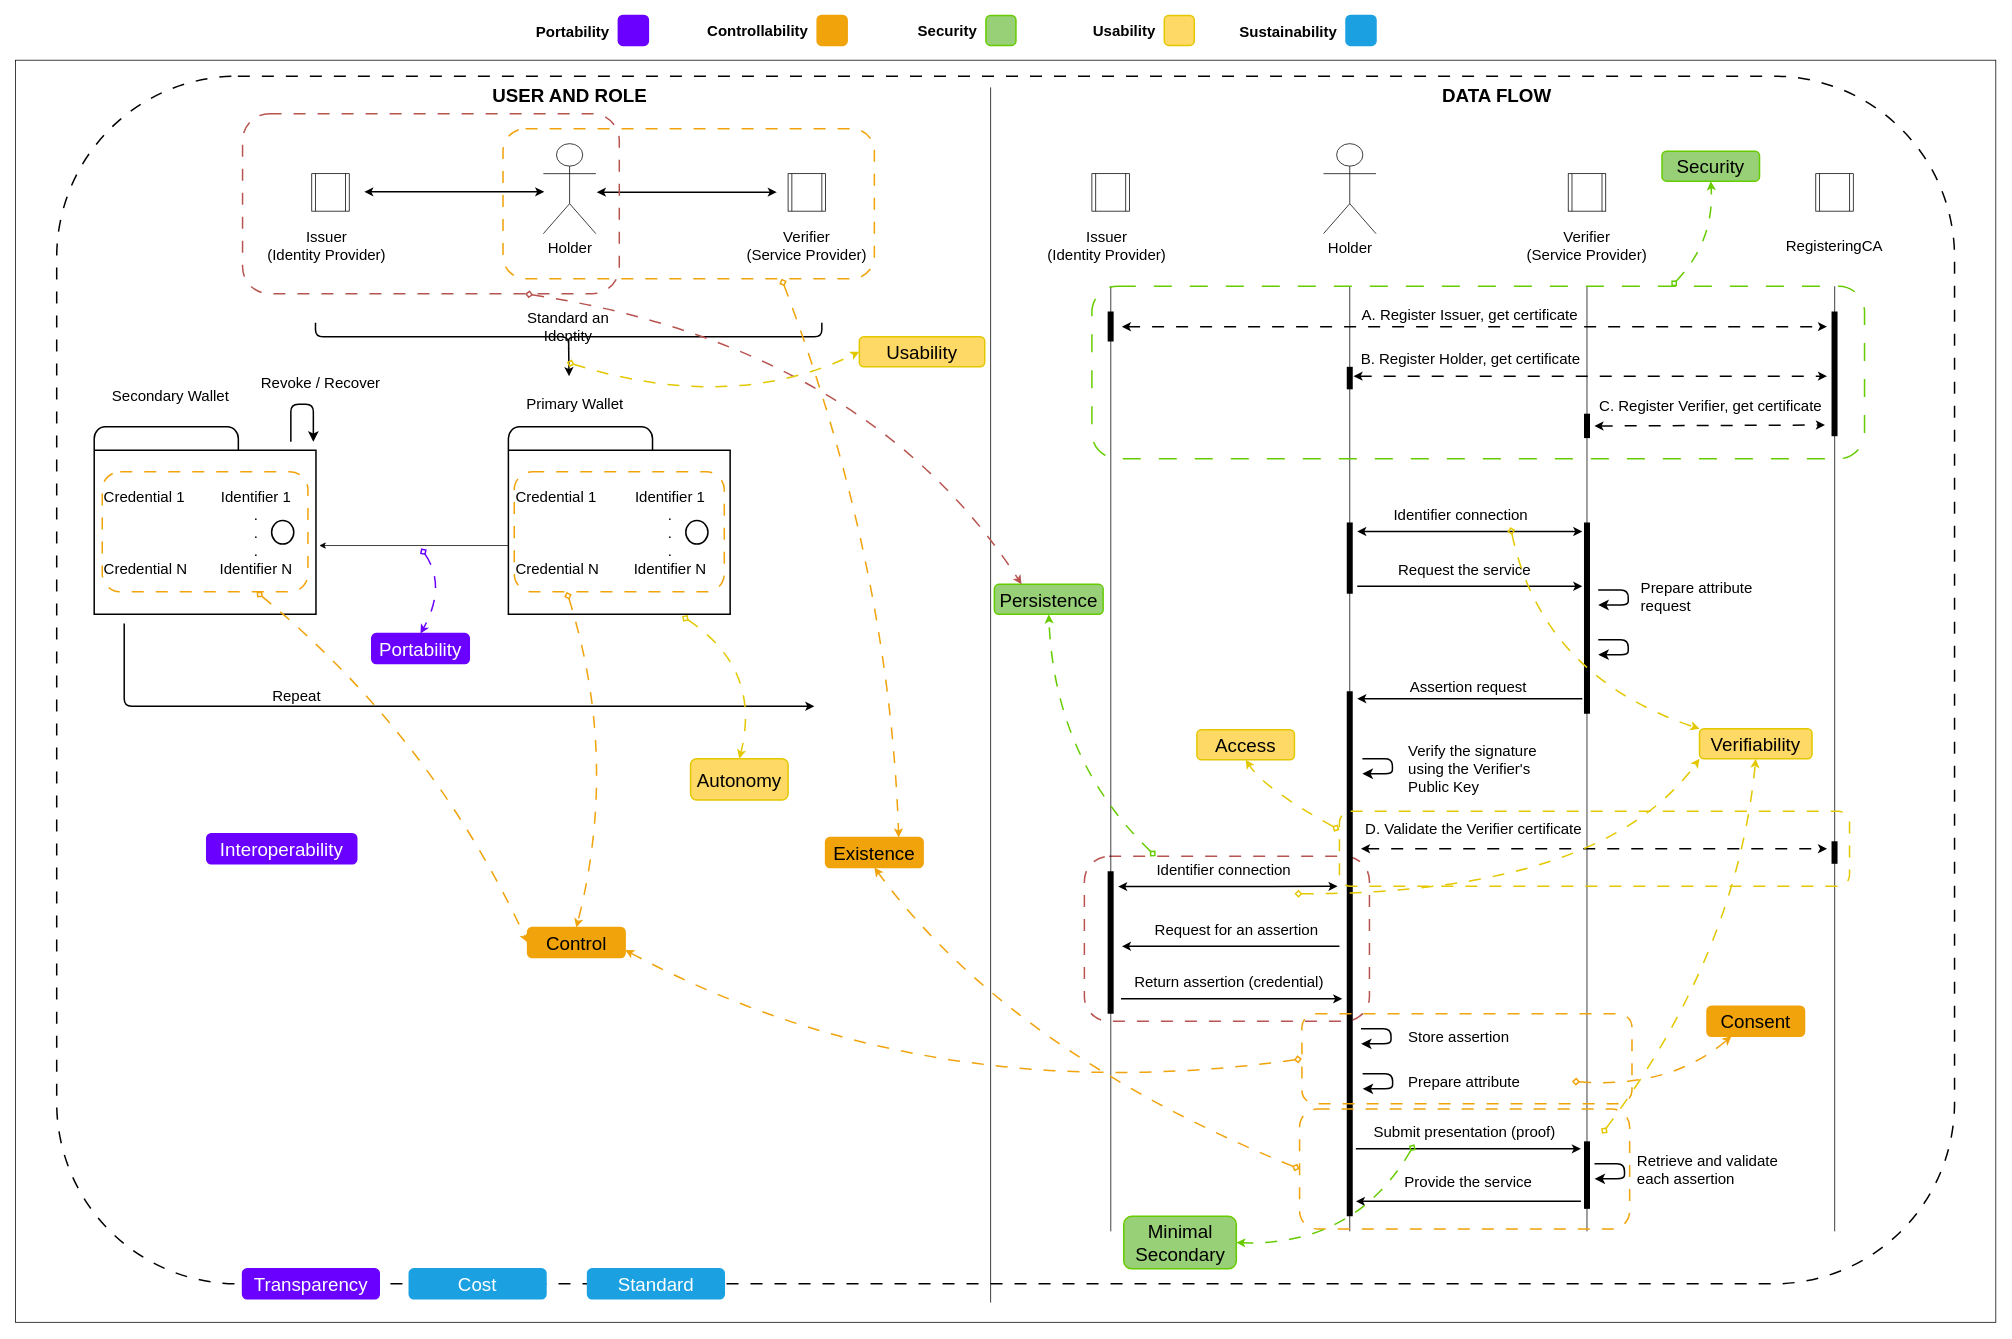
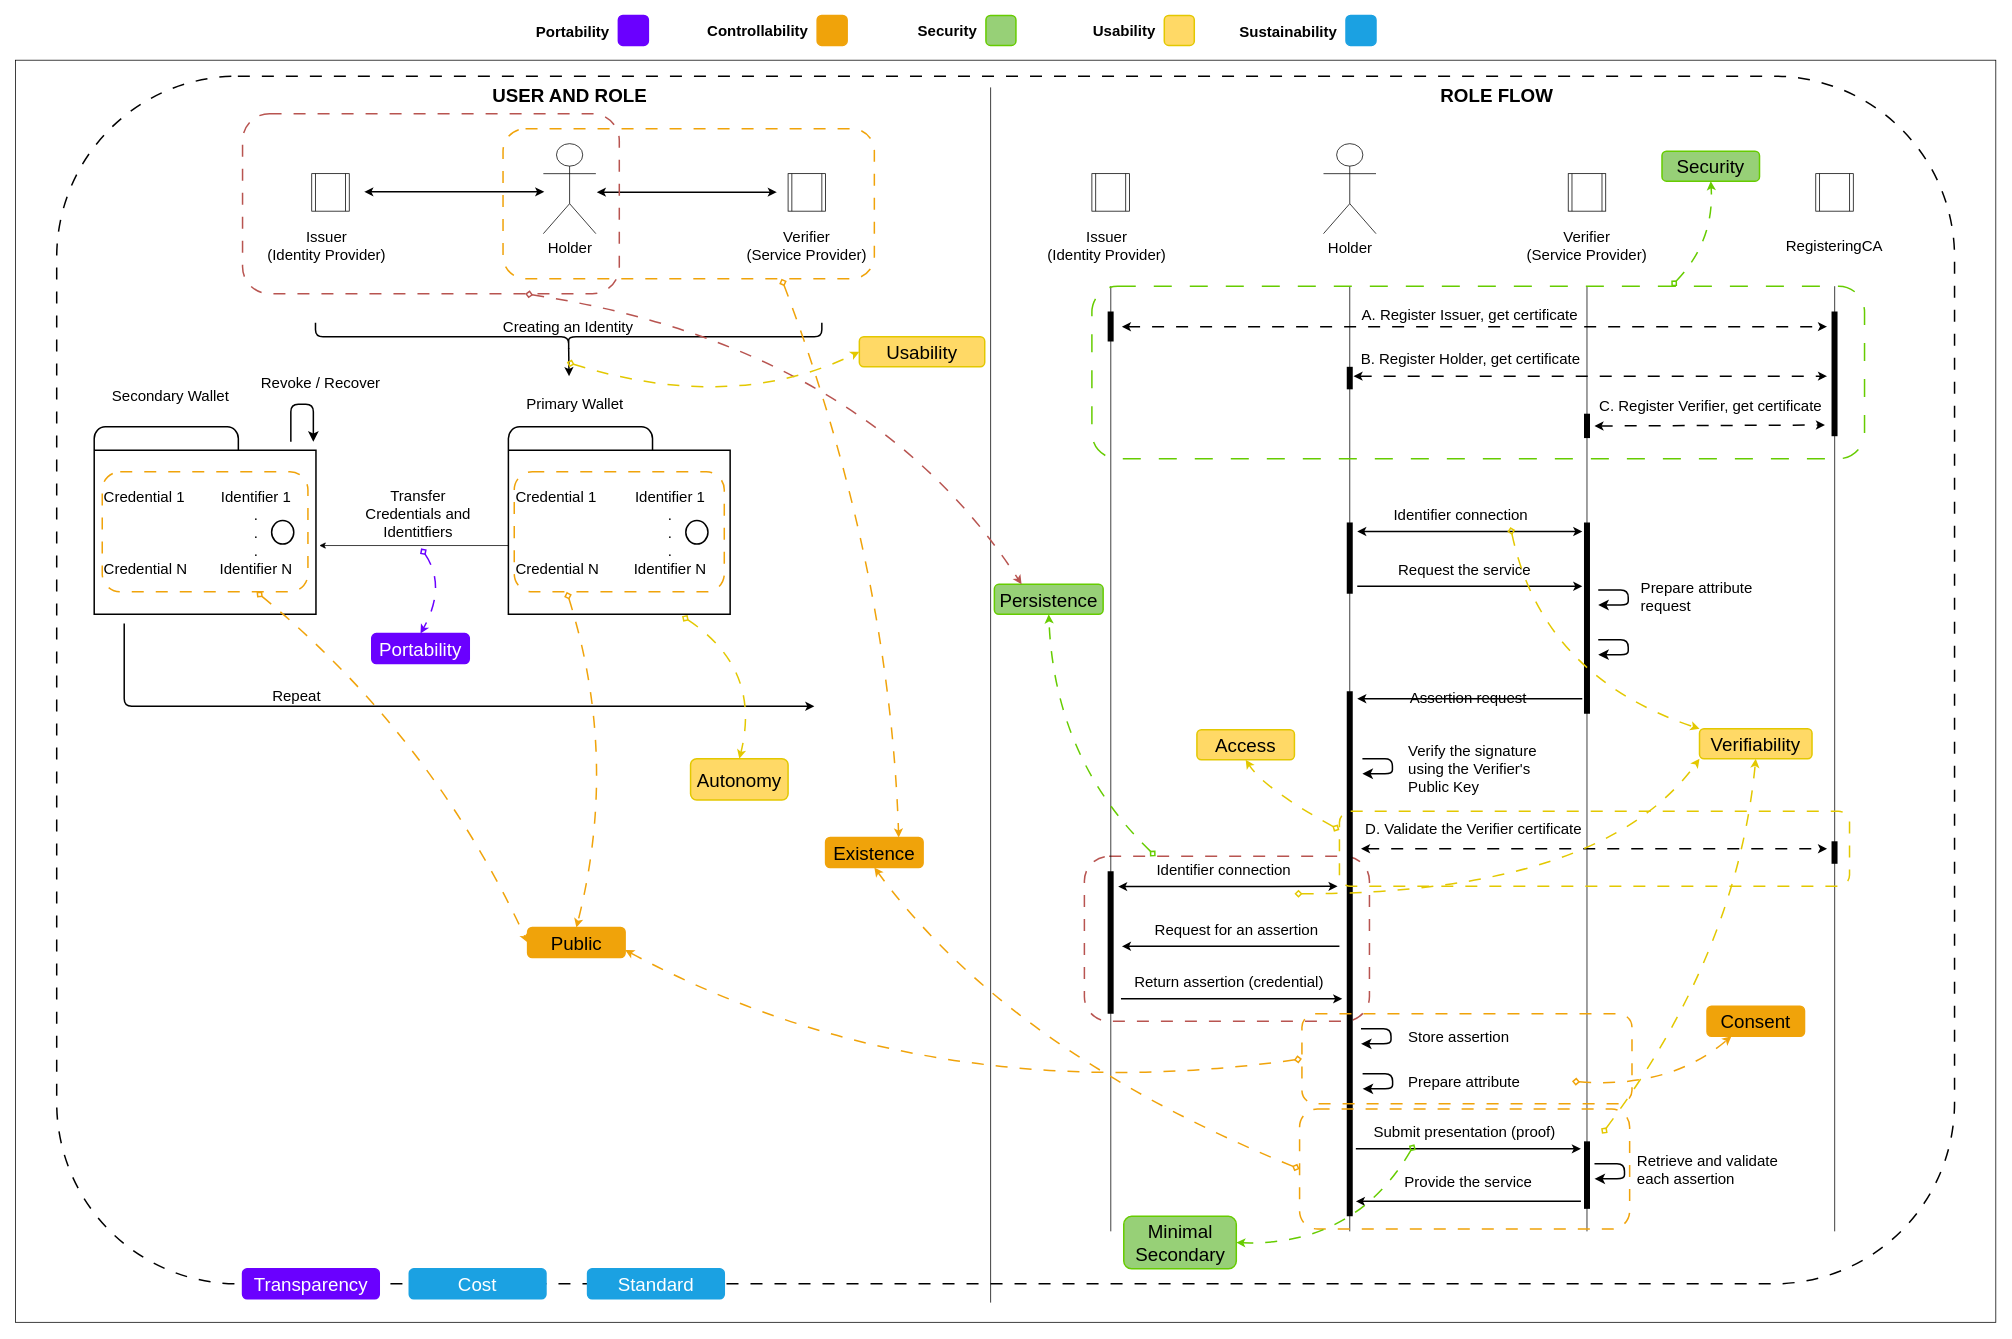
node "DATA FLOW": label "DATA FLOW" -> "ROLE FLOW"
node "Standard an Identity": label "Standard an Identity" -> "Creating an Identity"
node "Transfer Credentials and Identitfiers": added
node "Assertion request": moved (1468, 686) -> (1468, 697)
node "Interoperability": removed
node "Control": label "Control" -> "Public"
